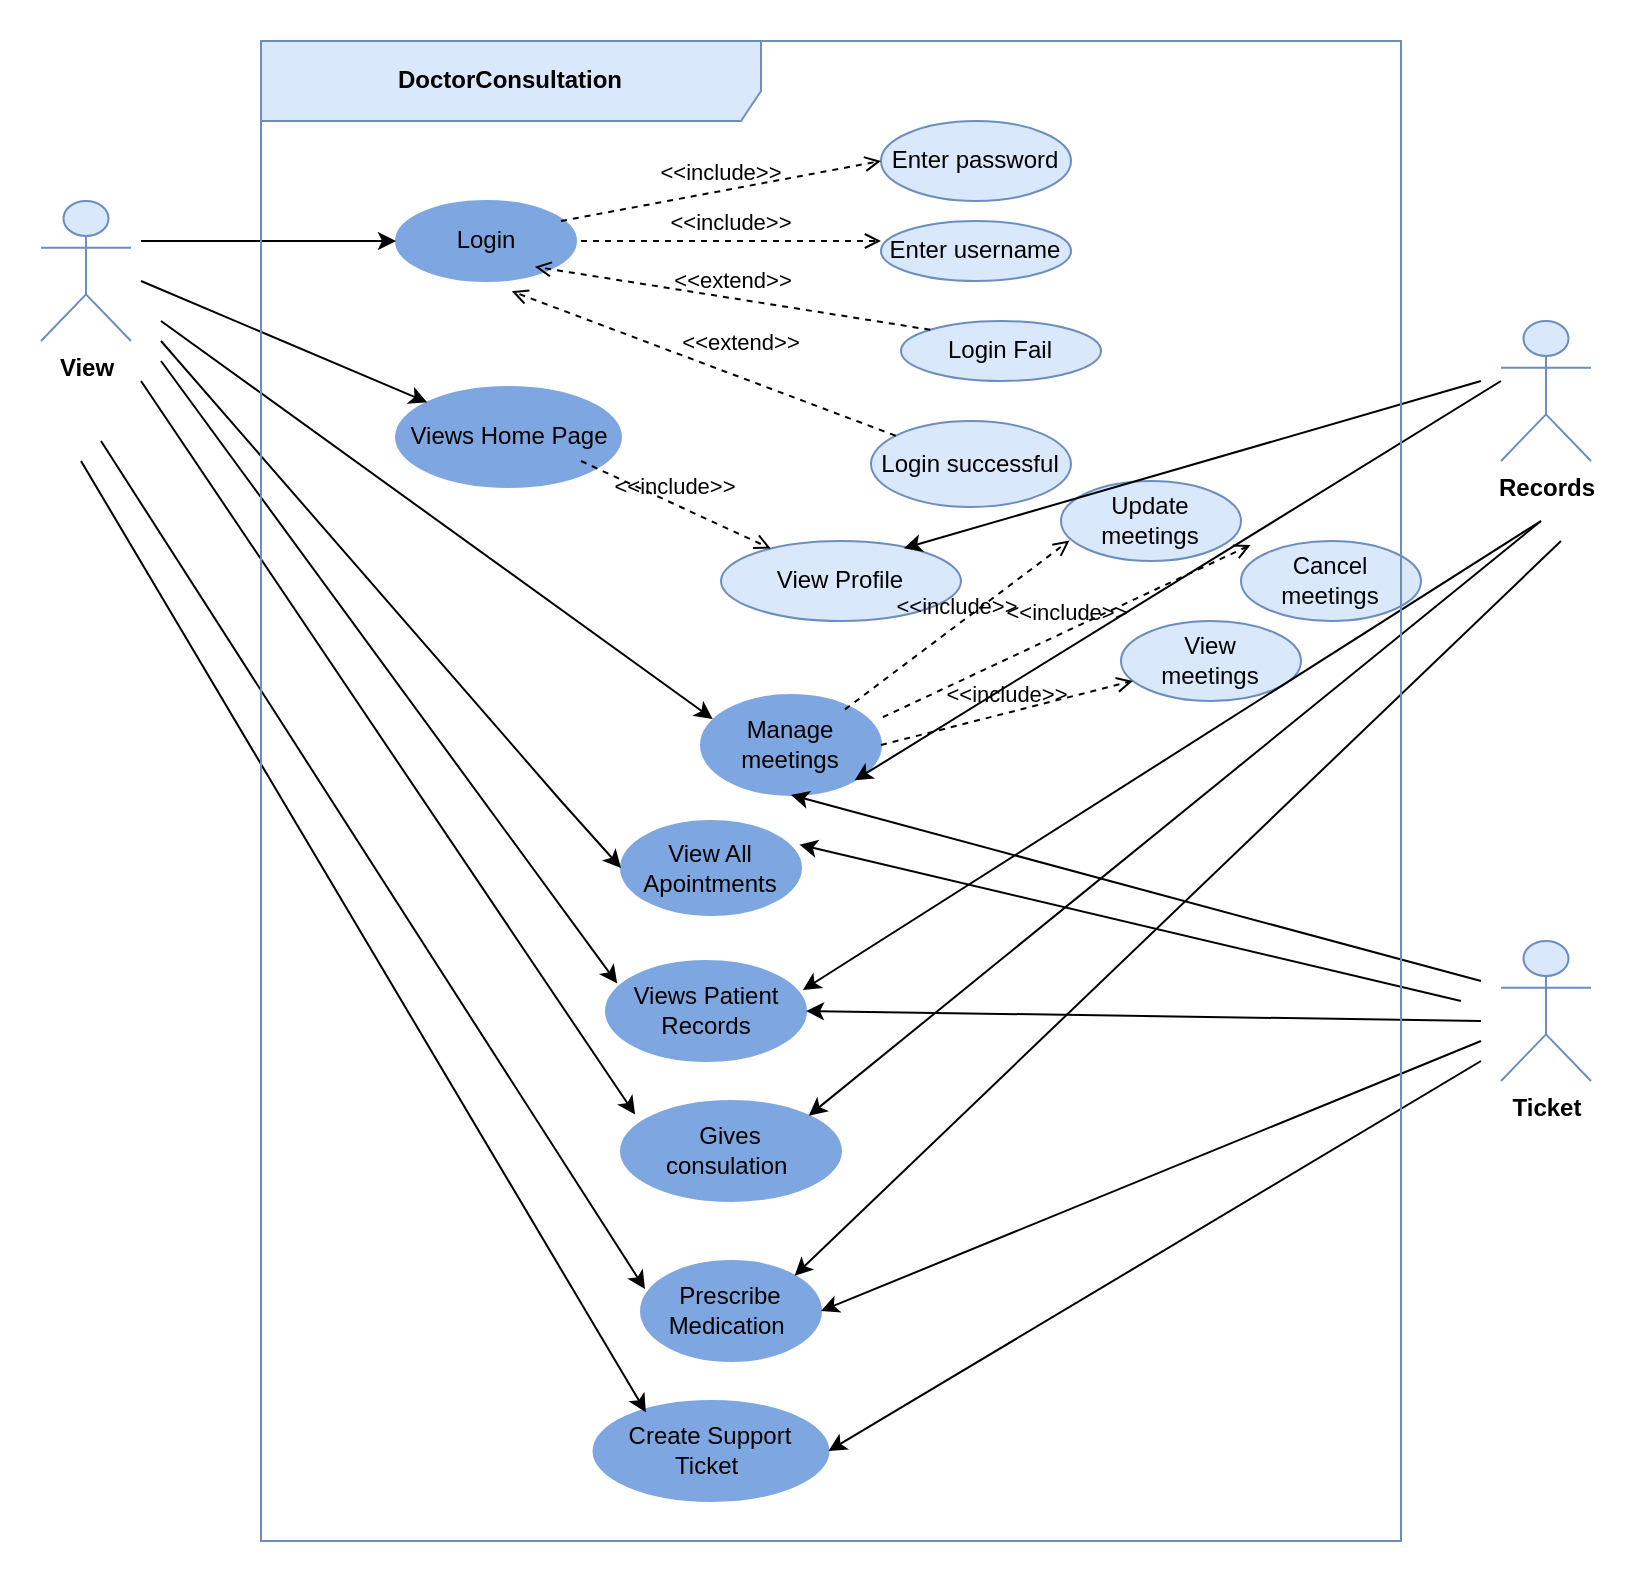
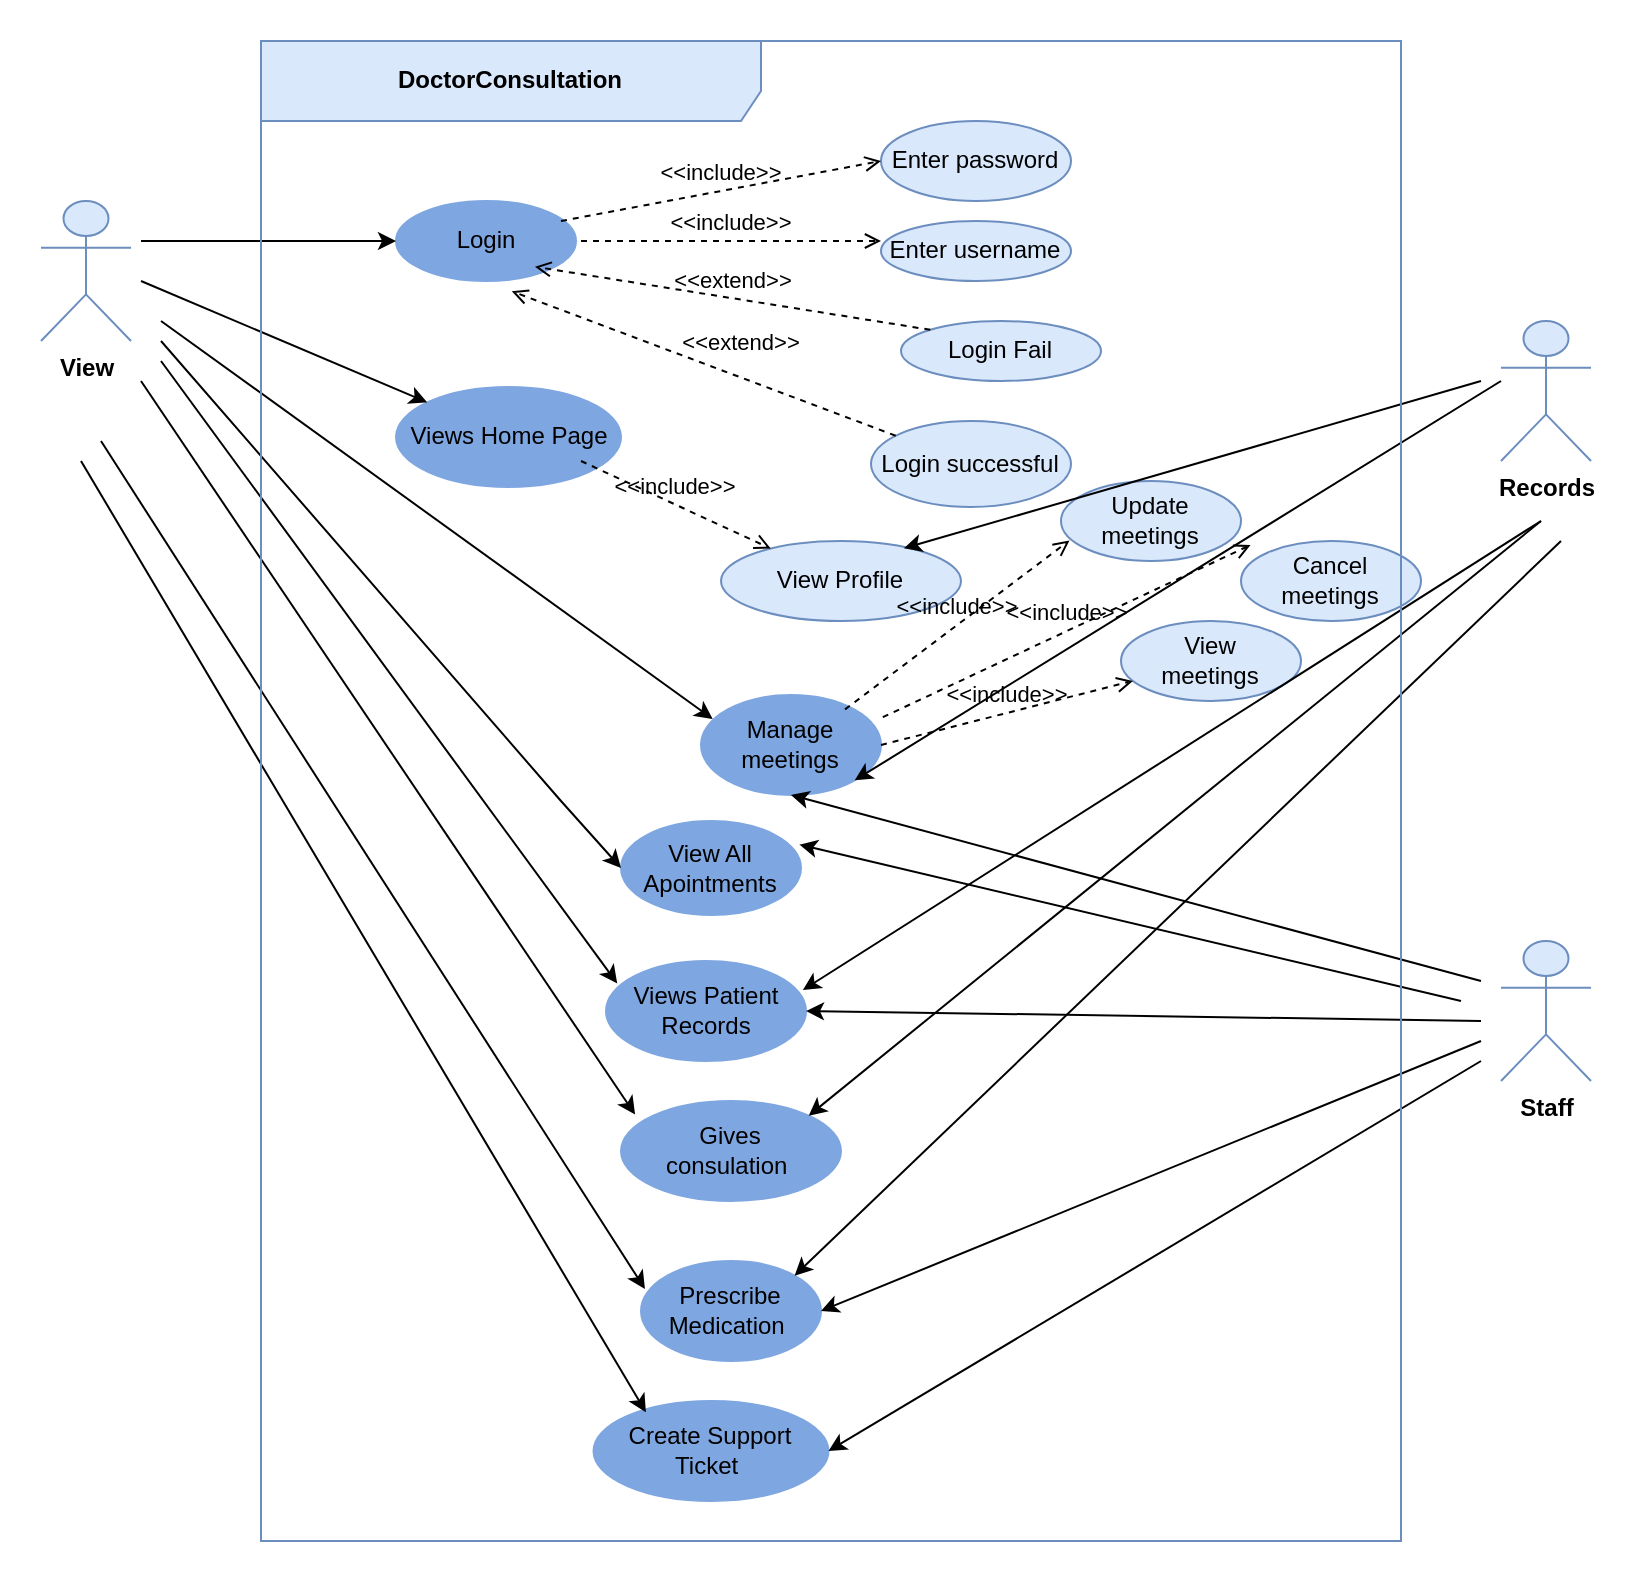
node "Ticket": label "Ticket" -> "Staff"
